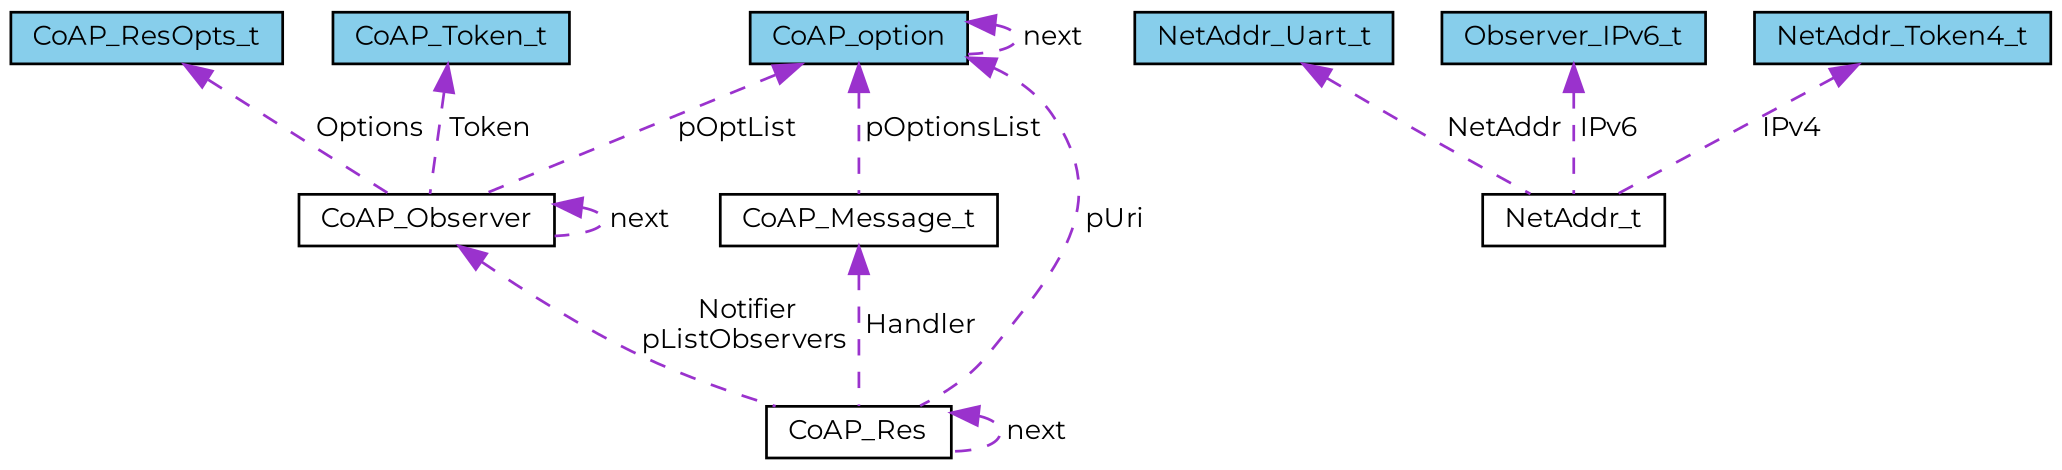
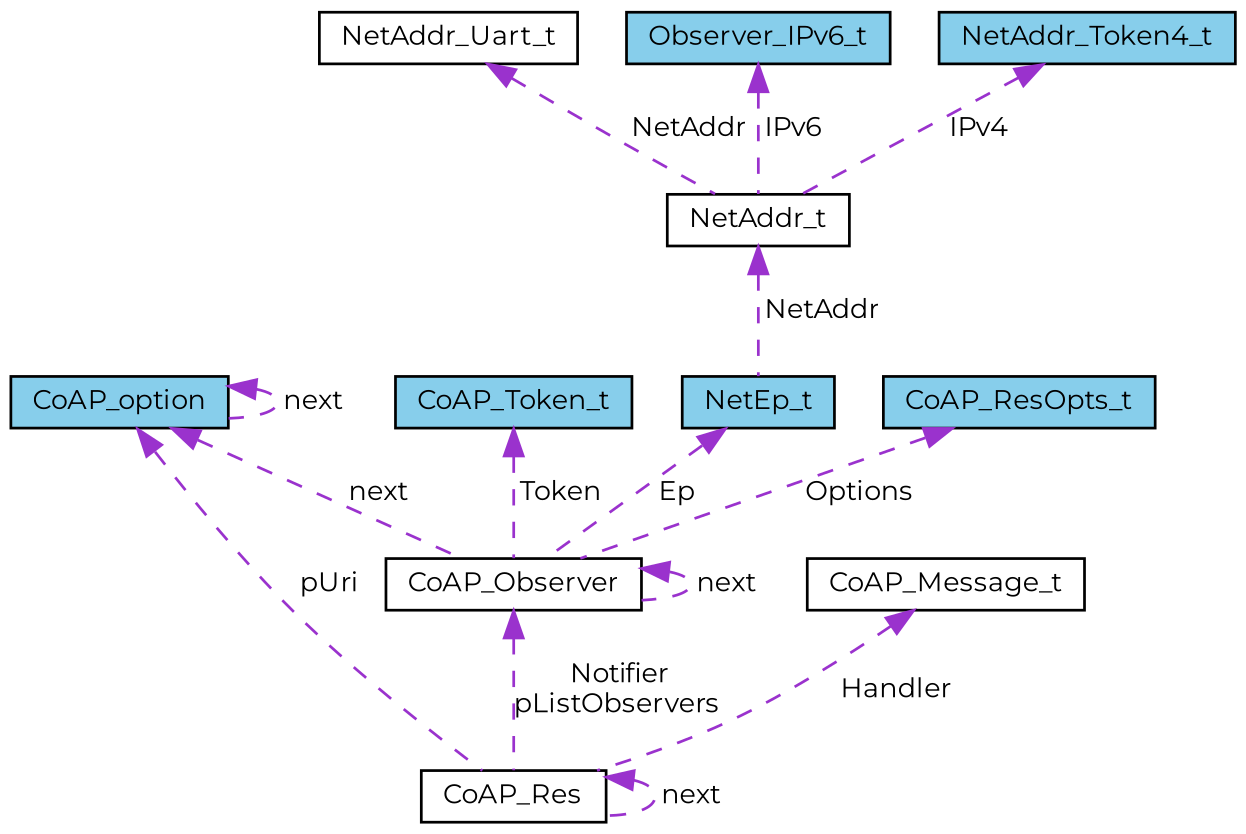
node "NetAddr_Uart_t": fillcolor skyblue -> white
edge "CoAP_Observer" -> "CoAP_option": label " pOptList" -> " next"
edge "CoAP_Message_t" -> "CoAP_option": removed, label "pOptionsList"
node "NetEp_t": added
